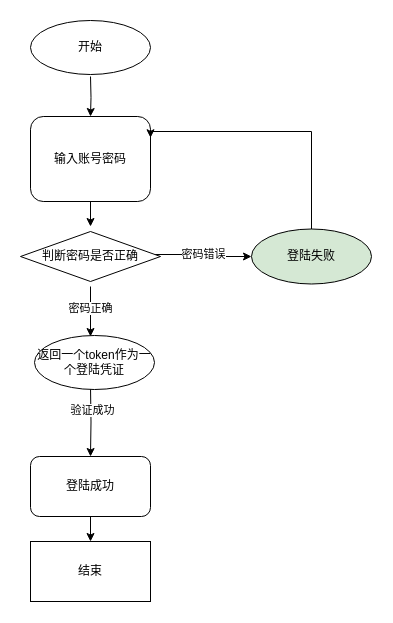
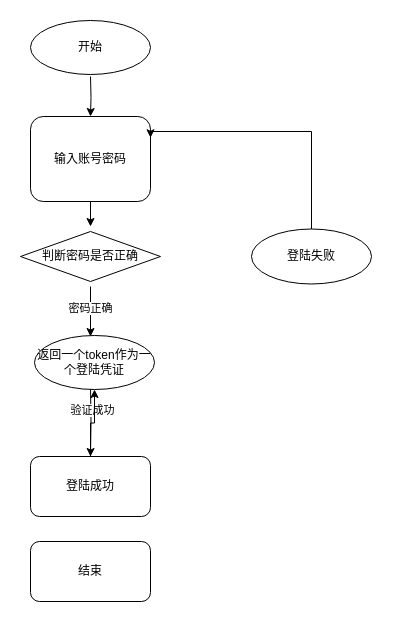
edge "判断密码是否正确" -> "登陆失败": removed, label "密码错误"
node "登陆失败": fillcolor #d5e8d4 -> #ffffff
edge "登陆成功" -> "结束": now "登陆成功" -> "返回一个token作为一个登陆凭证"
node "结束": shape rectangle -> rounded rectangle
